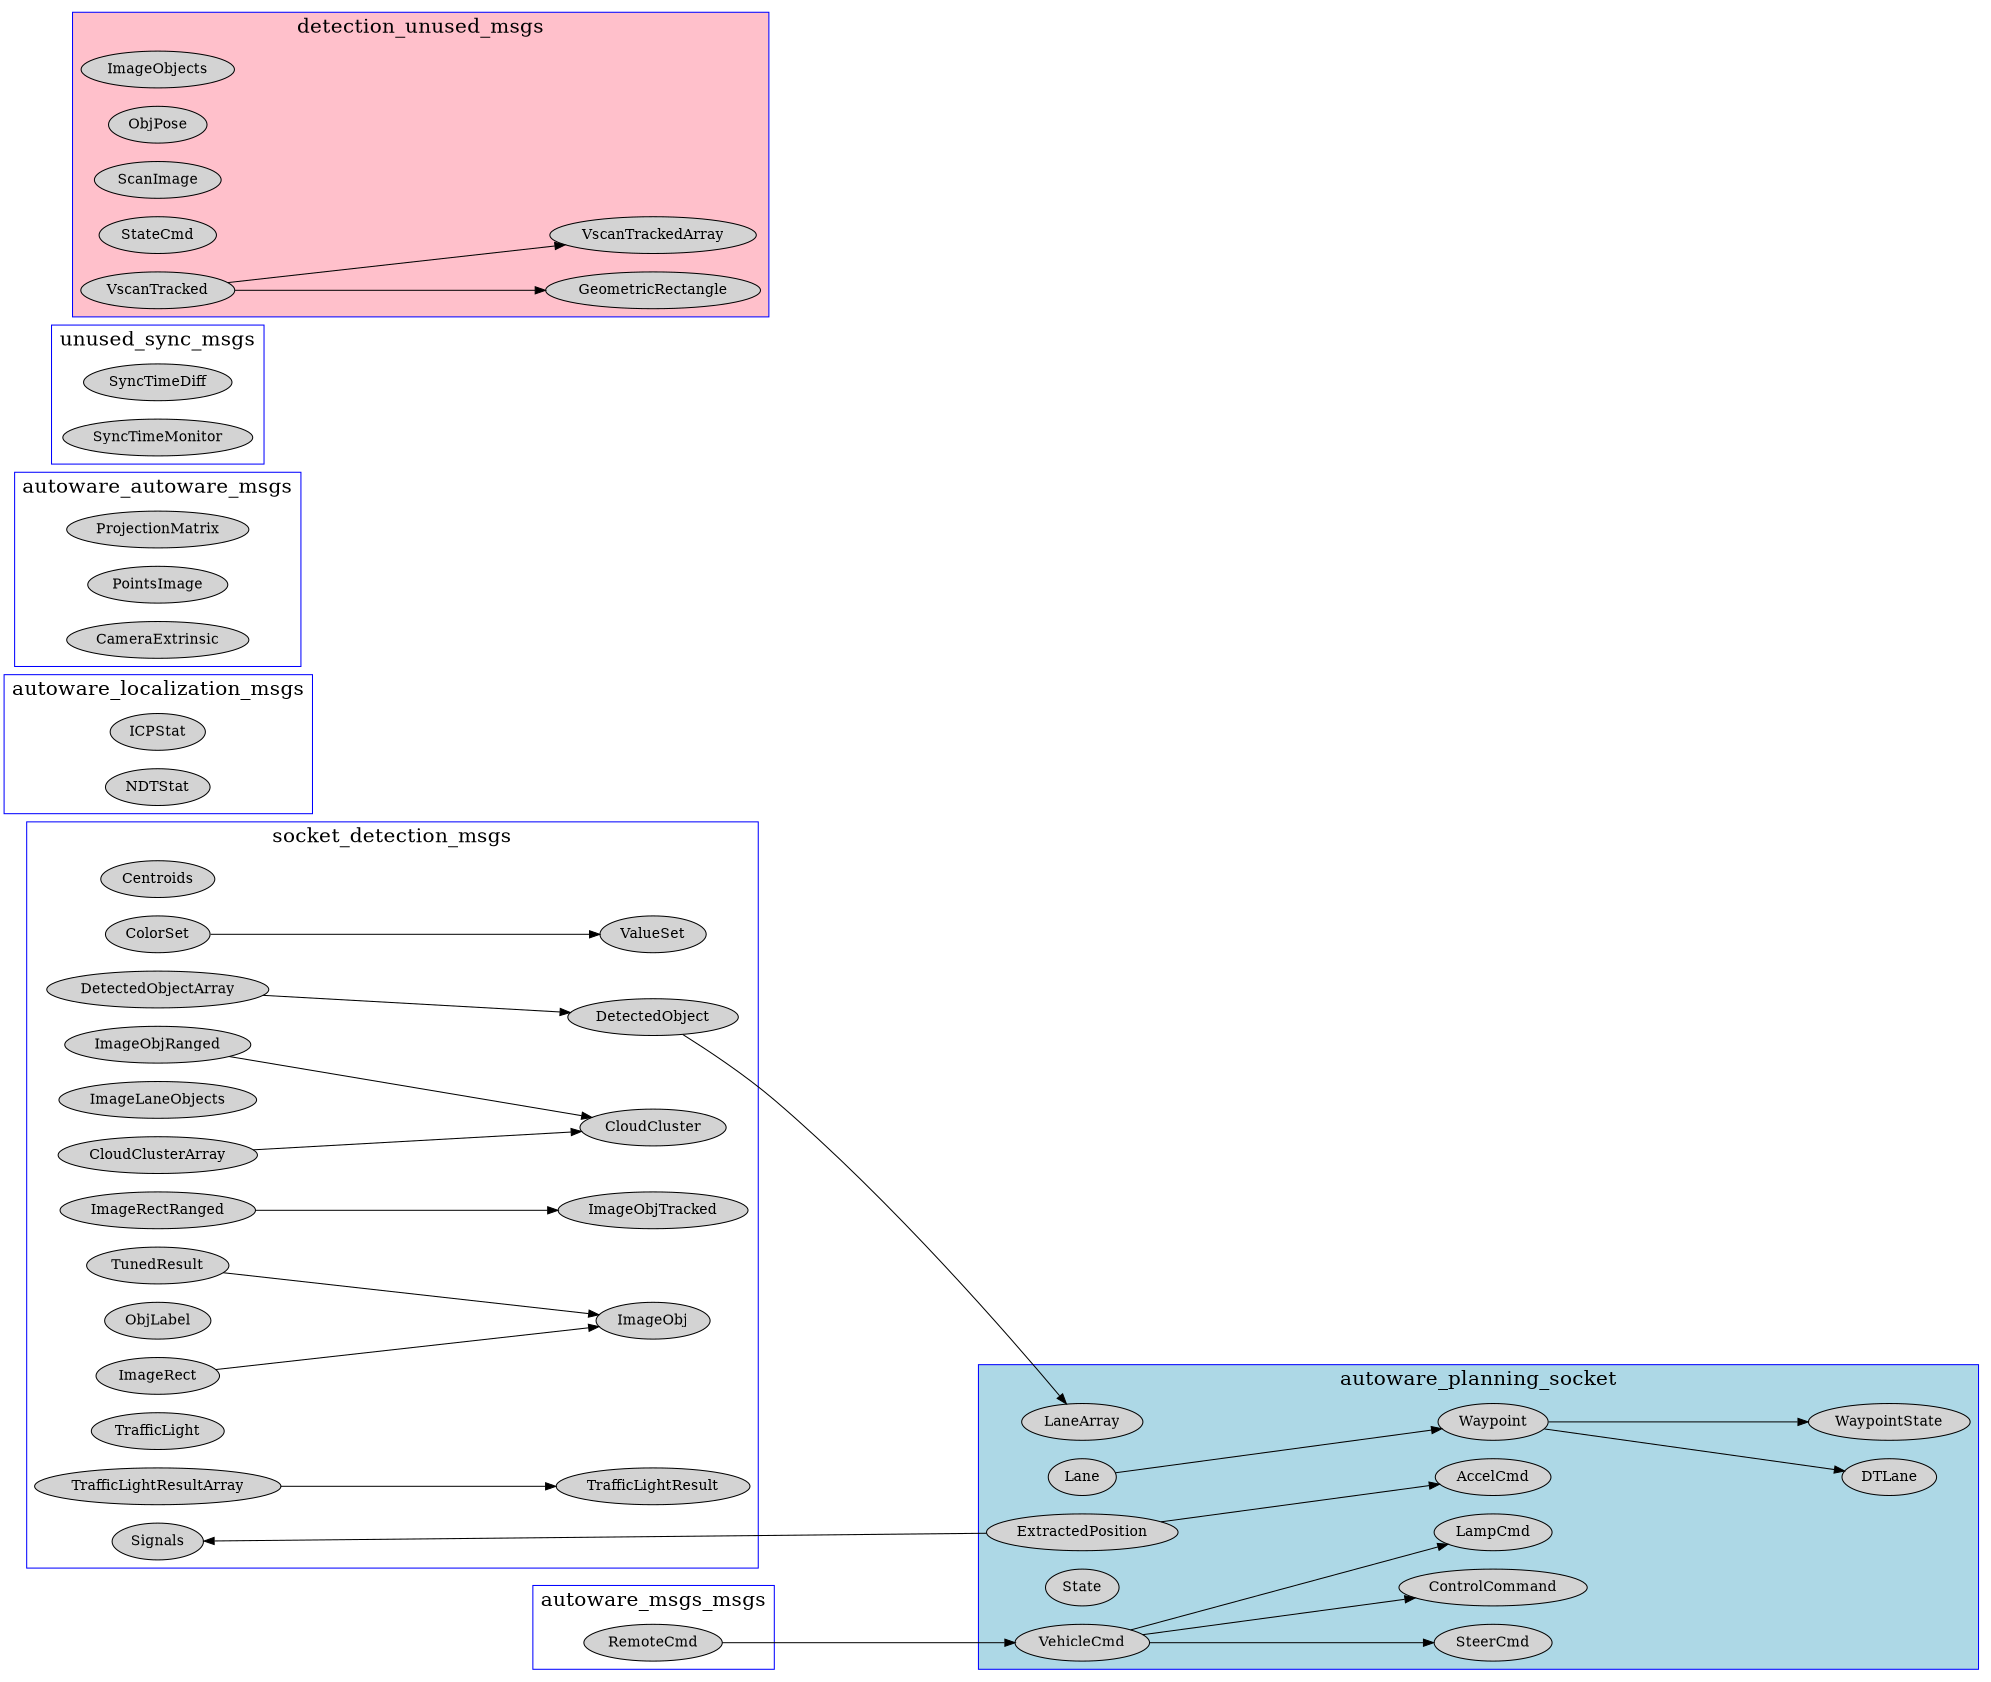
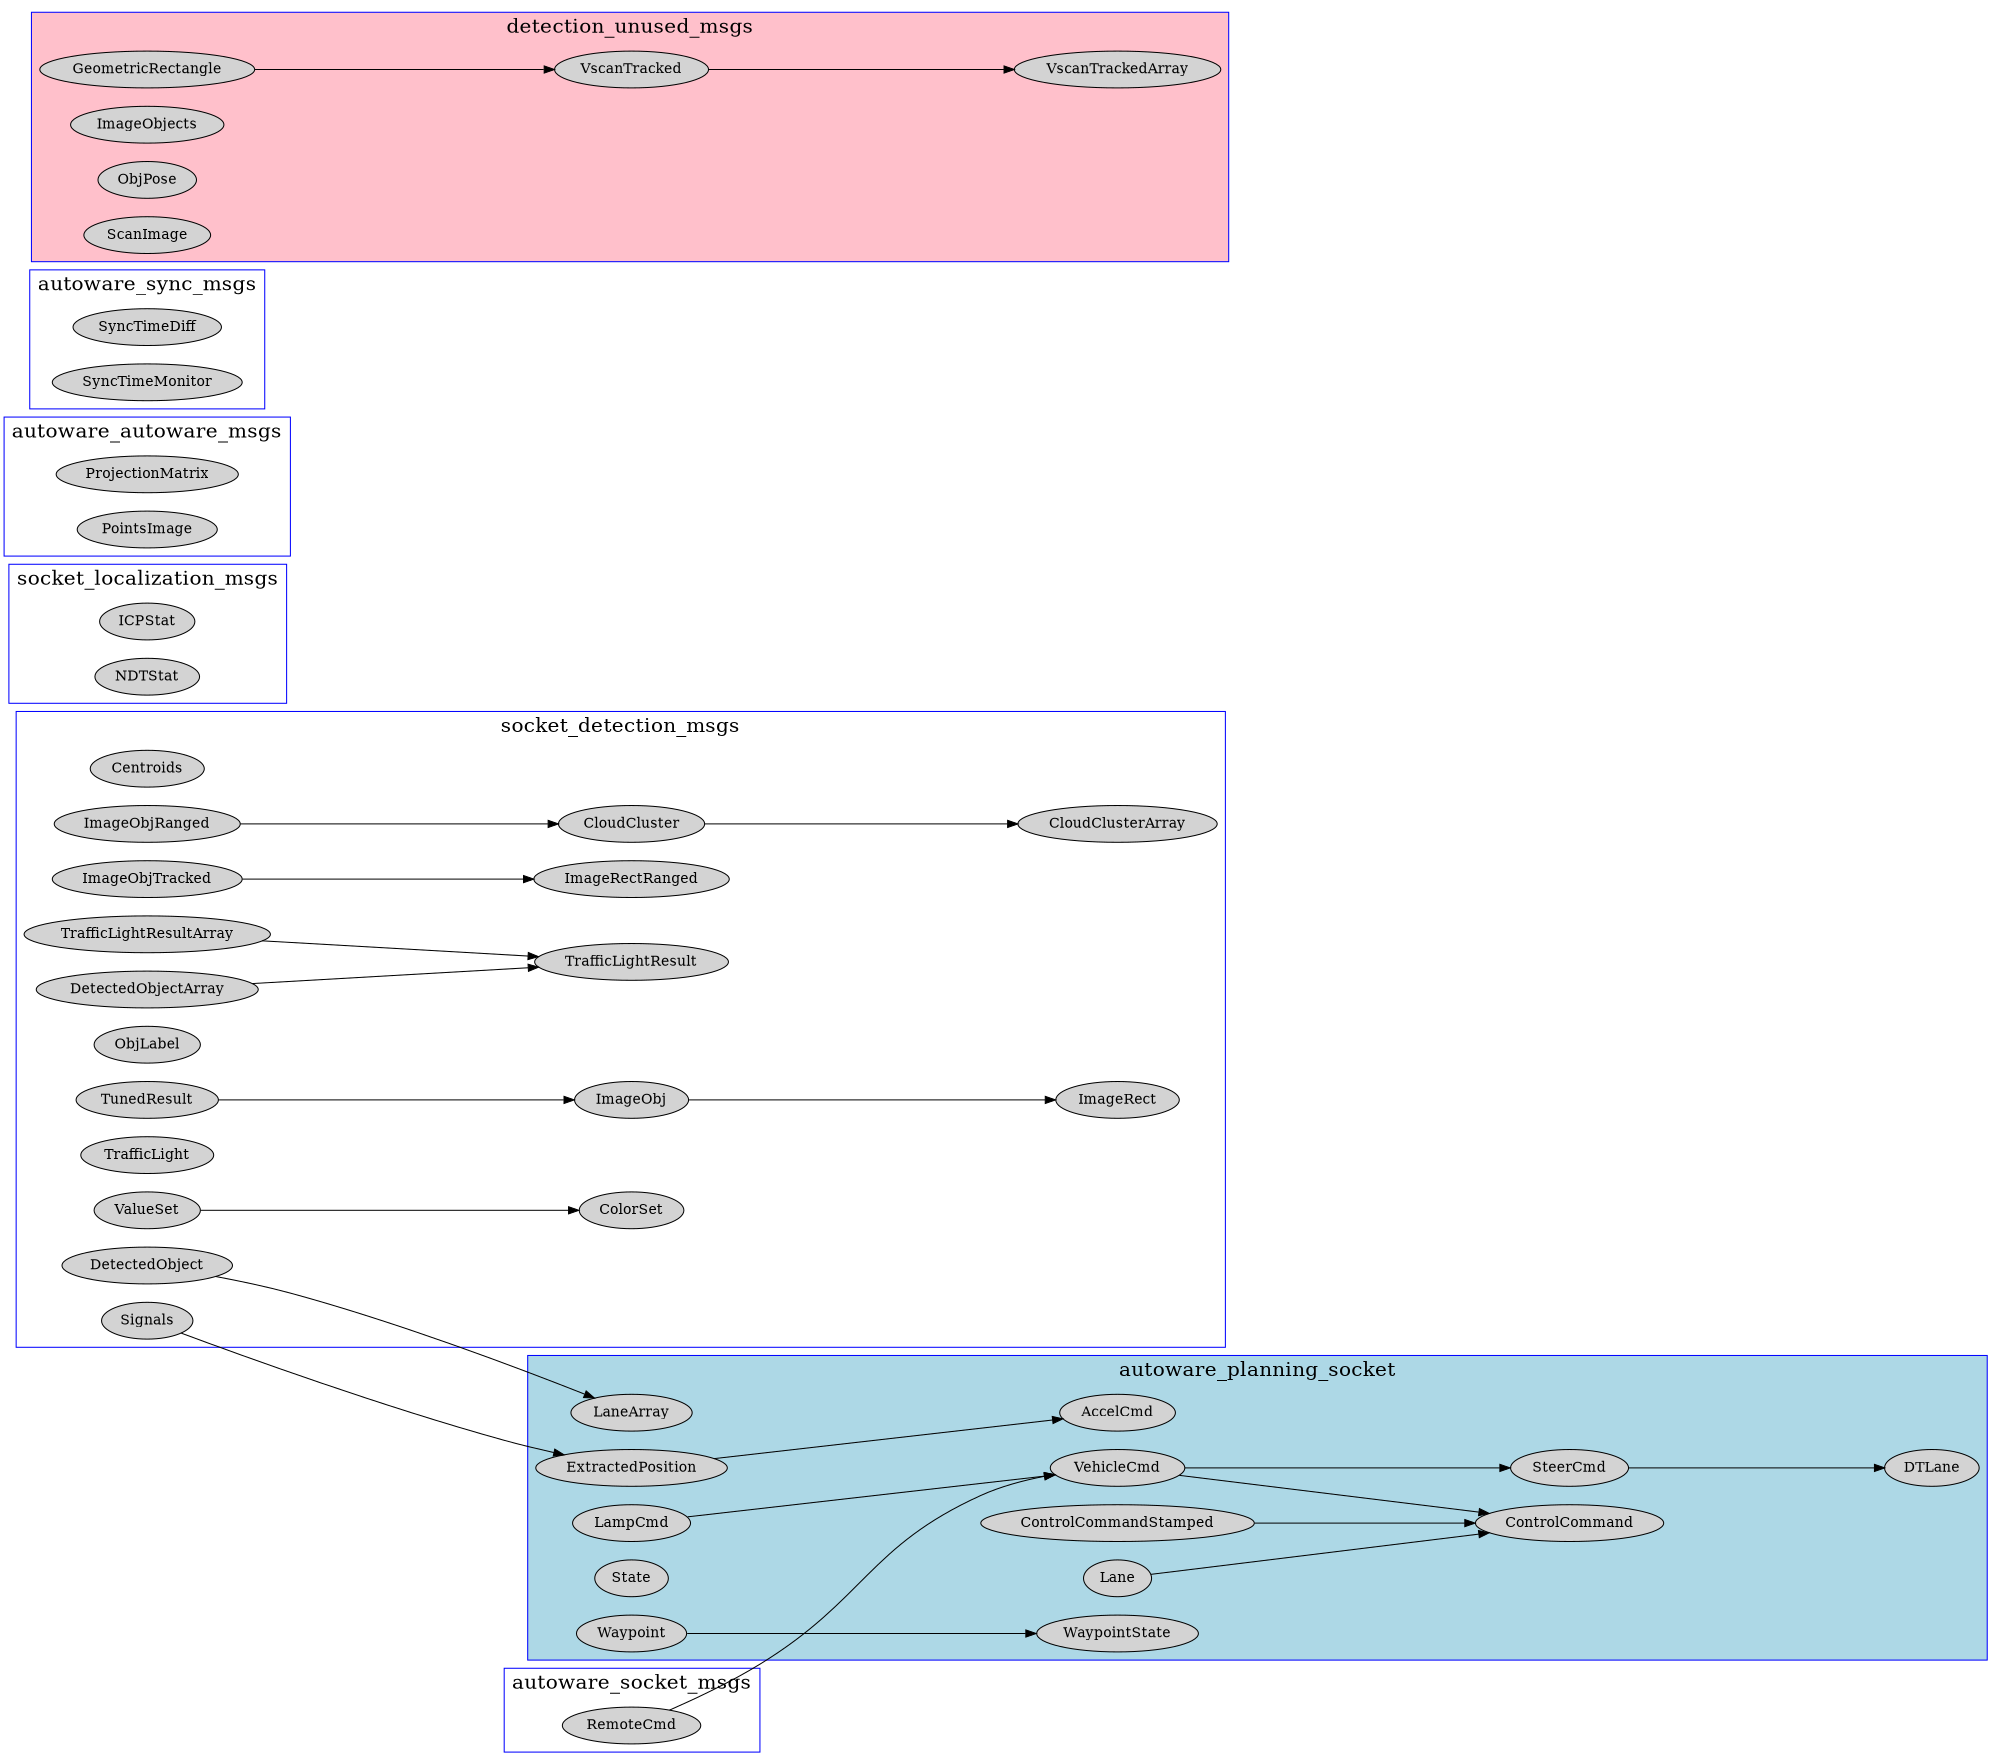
node "StateCmd": removed
edge "VscanTracked" -> "GeometricRectangle": reversed
cluster "unused_sync_msgs": label "unused_sync_msgs" -> "autoware_sync_msgs"
node "CameraExtrinsic": removed
cluster "autoware_localization_msgs": label "autoware_localization_msgs" -> "socket_localization_msgs"
edge "ColorSet" -> "ValueSet": reversed
edge "DetectedObjectArray" -> "DetectedObject": now "DetectedObjectArray" -> "TrafficLightResult"
node "ImageLaneObjects": removed
edge "CloudClusterArray" -> "CloudCluster": reversed
edge "ImageRectRanged" -> "ImageObjTracked": reversed
edge "ImageRect" -> "ImageObj": reversed
edge "Waypoint" -> "DTLane": now "SteerCmd" -> "DTLane"
edge "Lane" -> "Waypoint": now "Lane" -> "ControlCommand"
node "ControlCommandStamped": added
edge "ExtractedPosition" -> "Signals": reversed
edge "VehicleCmd" -> "LampCmd": reversed
cluster "autoware_msgs_msgs": label "autoware_msgs_msgs" -> "autoware_socket_msgs"
